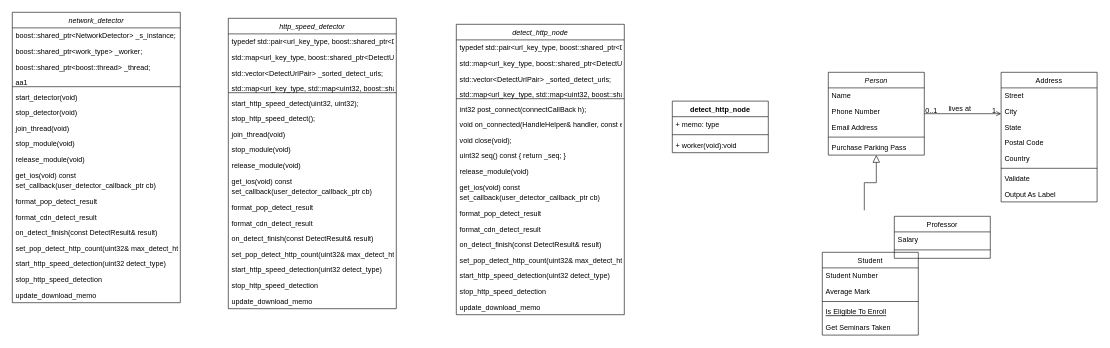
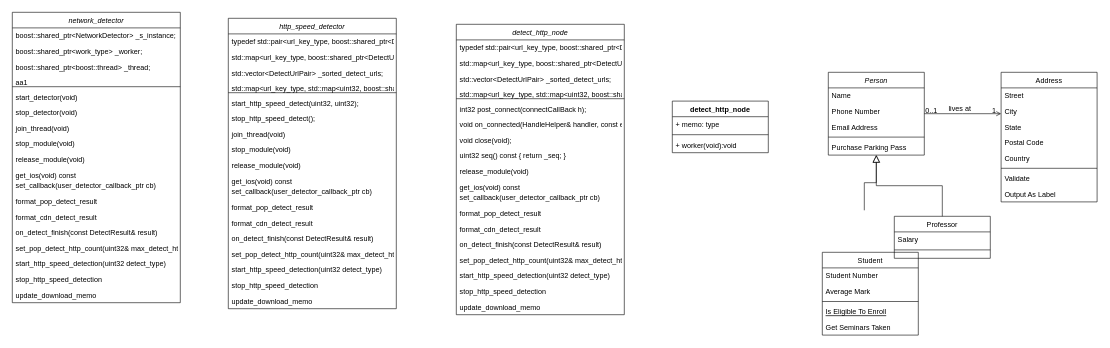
edge "Professor" -> "Person": added
